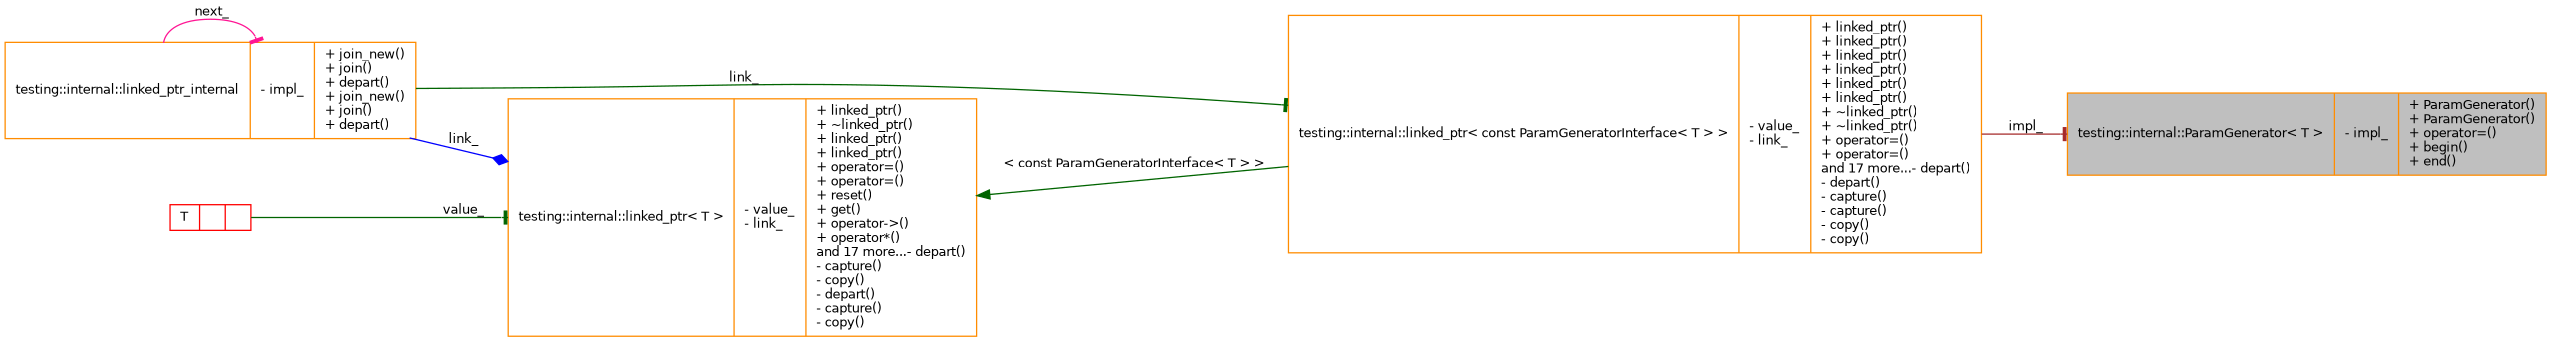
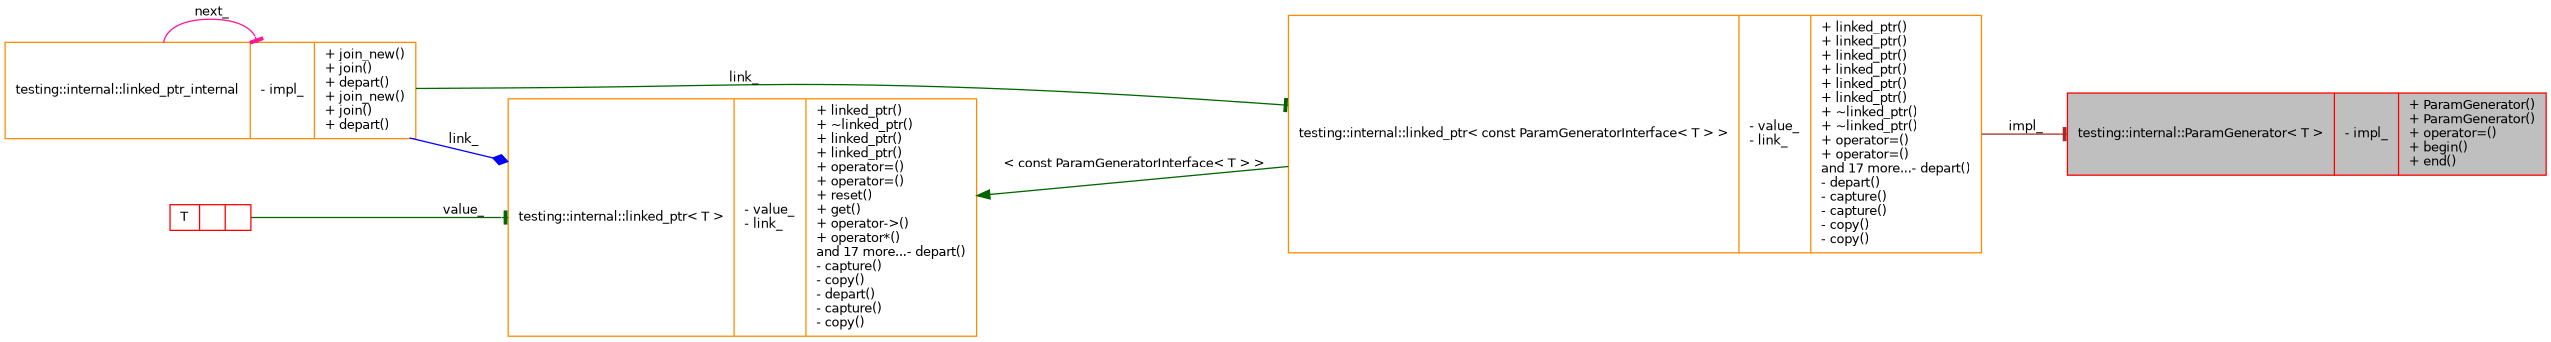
node "testing::internal::ParamGenerator< T >": color darkorange -> red
